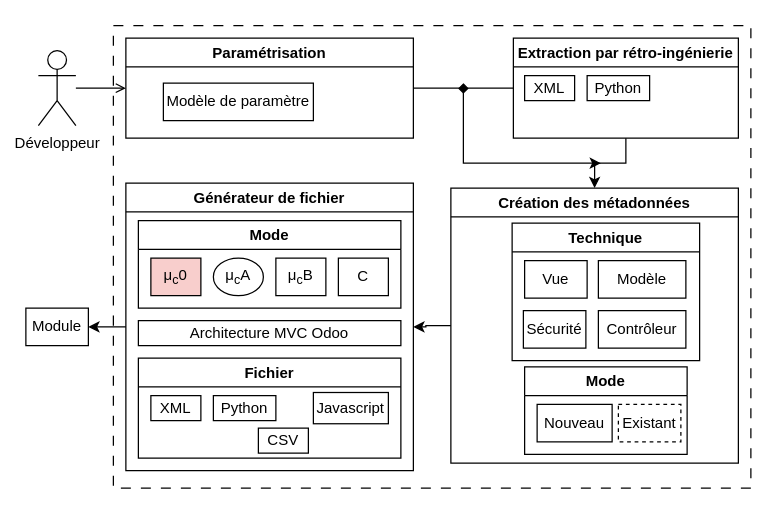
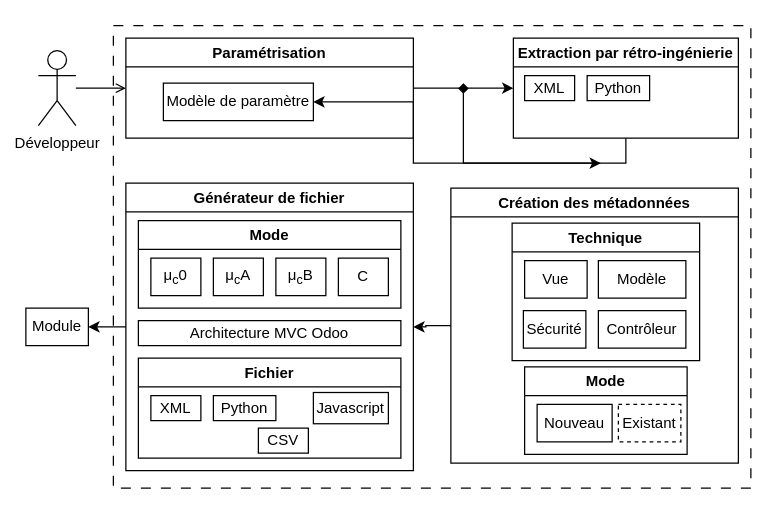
edge "Paramétrisation" -- "Extraction par rétro-ingénierie": arrowhead none -> classic
edge "Extraction par rétro-ingénierie" -> "Création des métadonnées": now "Extraction par rétro-ingénierie" -> "Modèle de paramètre"
node "μc0": fillcolor #f8cecc -> #ffffff
node "μcA": shape ellipse -> rectangle
